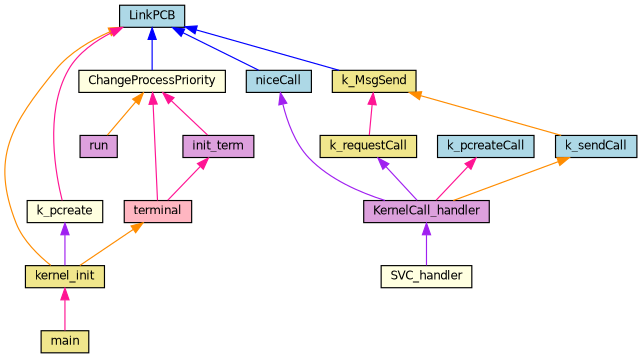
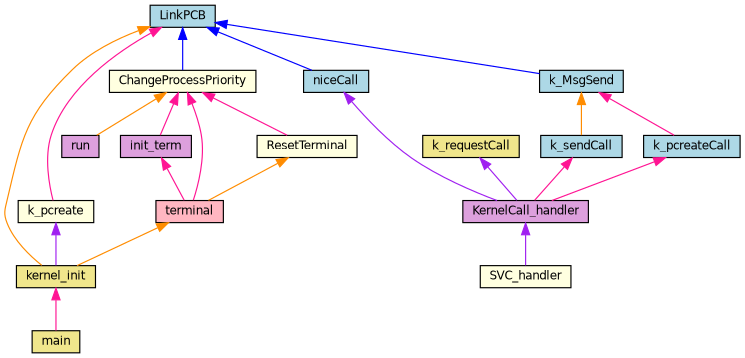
node "k_MsgSend": fillcolor khaki -> lightblue
edge "k_requestCall" -> "k_MsgSend": now "k_pcreateCall" -> "k_MsgSend"
node "ResetTerminal": added
edge "KernelCall_handler" -> "k_sendCall": color darkorange -> deeppink
